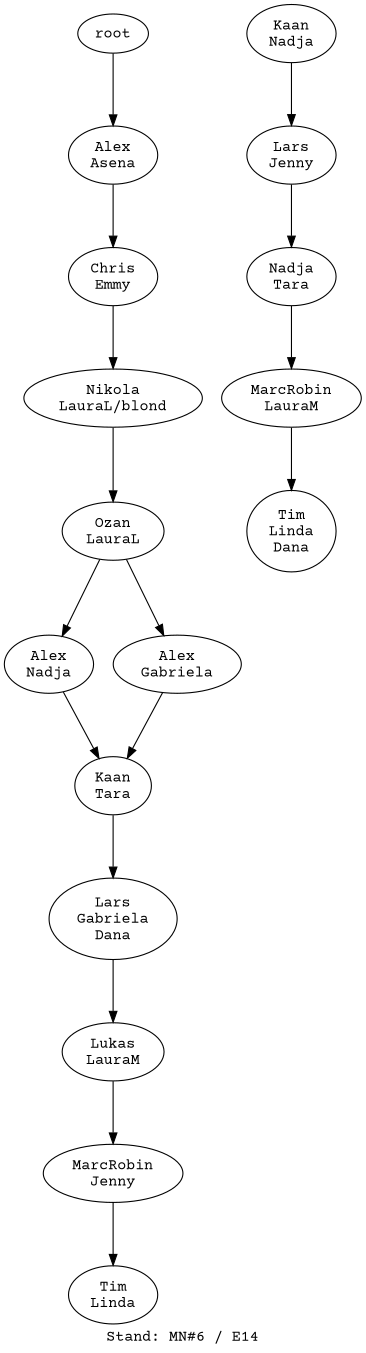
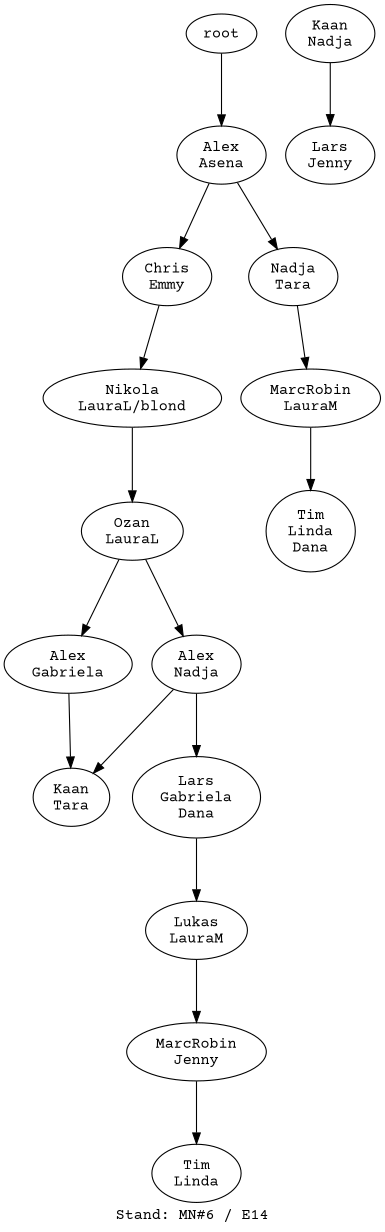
edge "Lars Jenny" -> "Nadja Tara": now "Alex Asena" -> "Nadja Tara"
edge "Kaan Tara" -> "Lars Gabriela Dana": now "Alex Nadja" -> "Lars Gabriela Dana"
